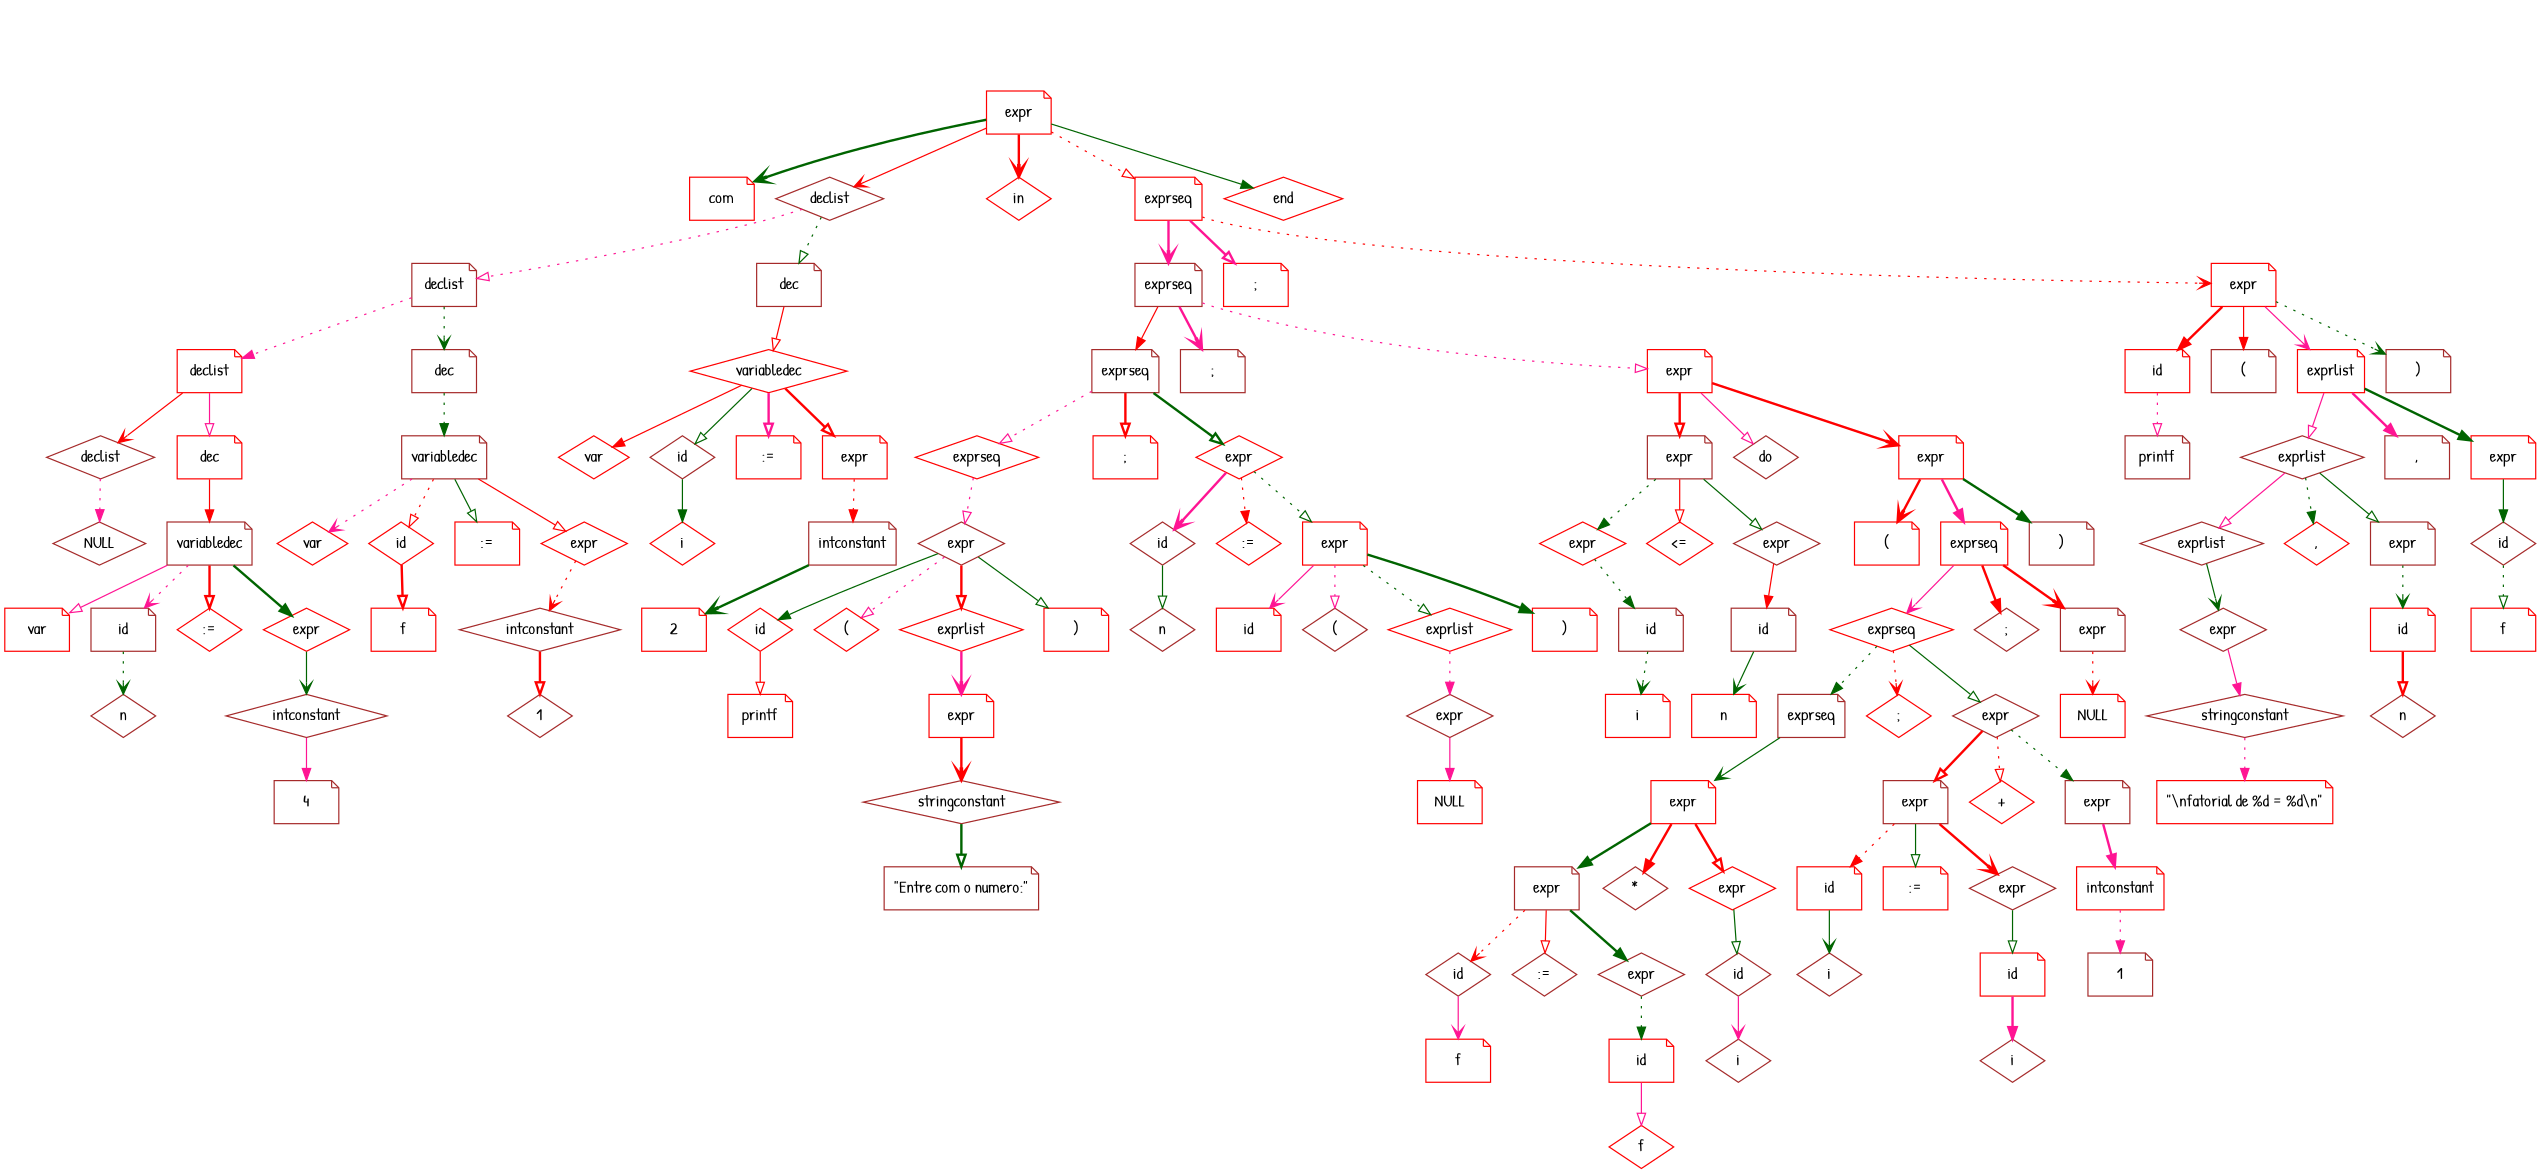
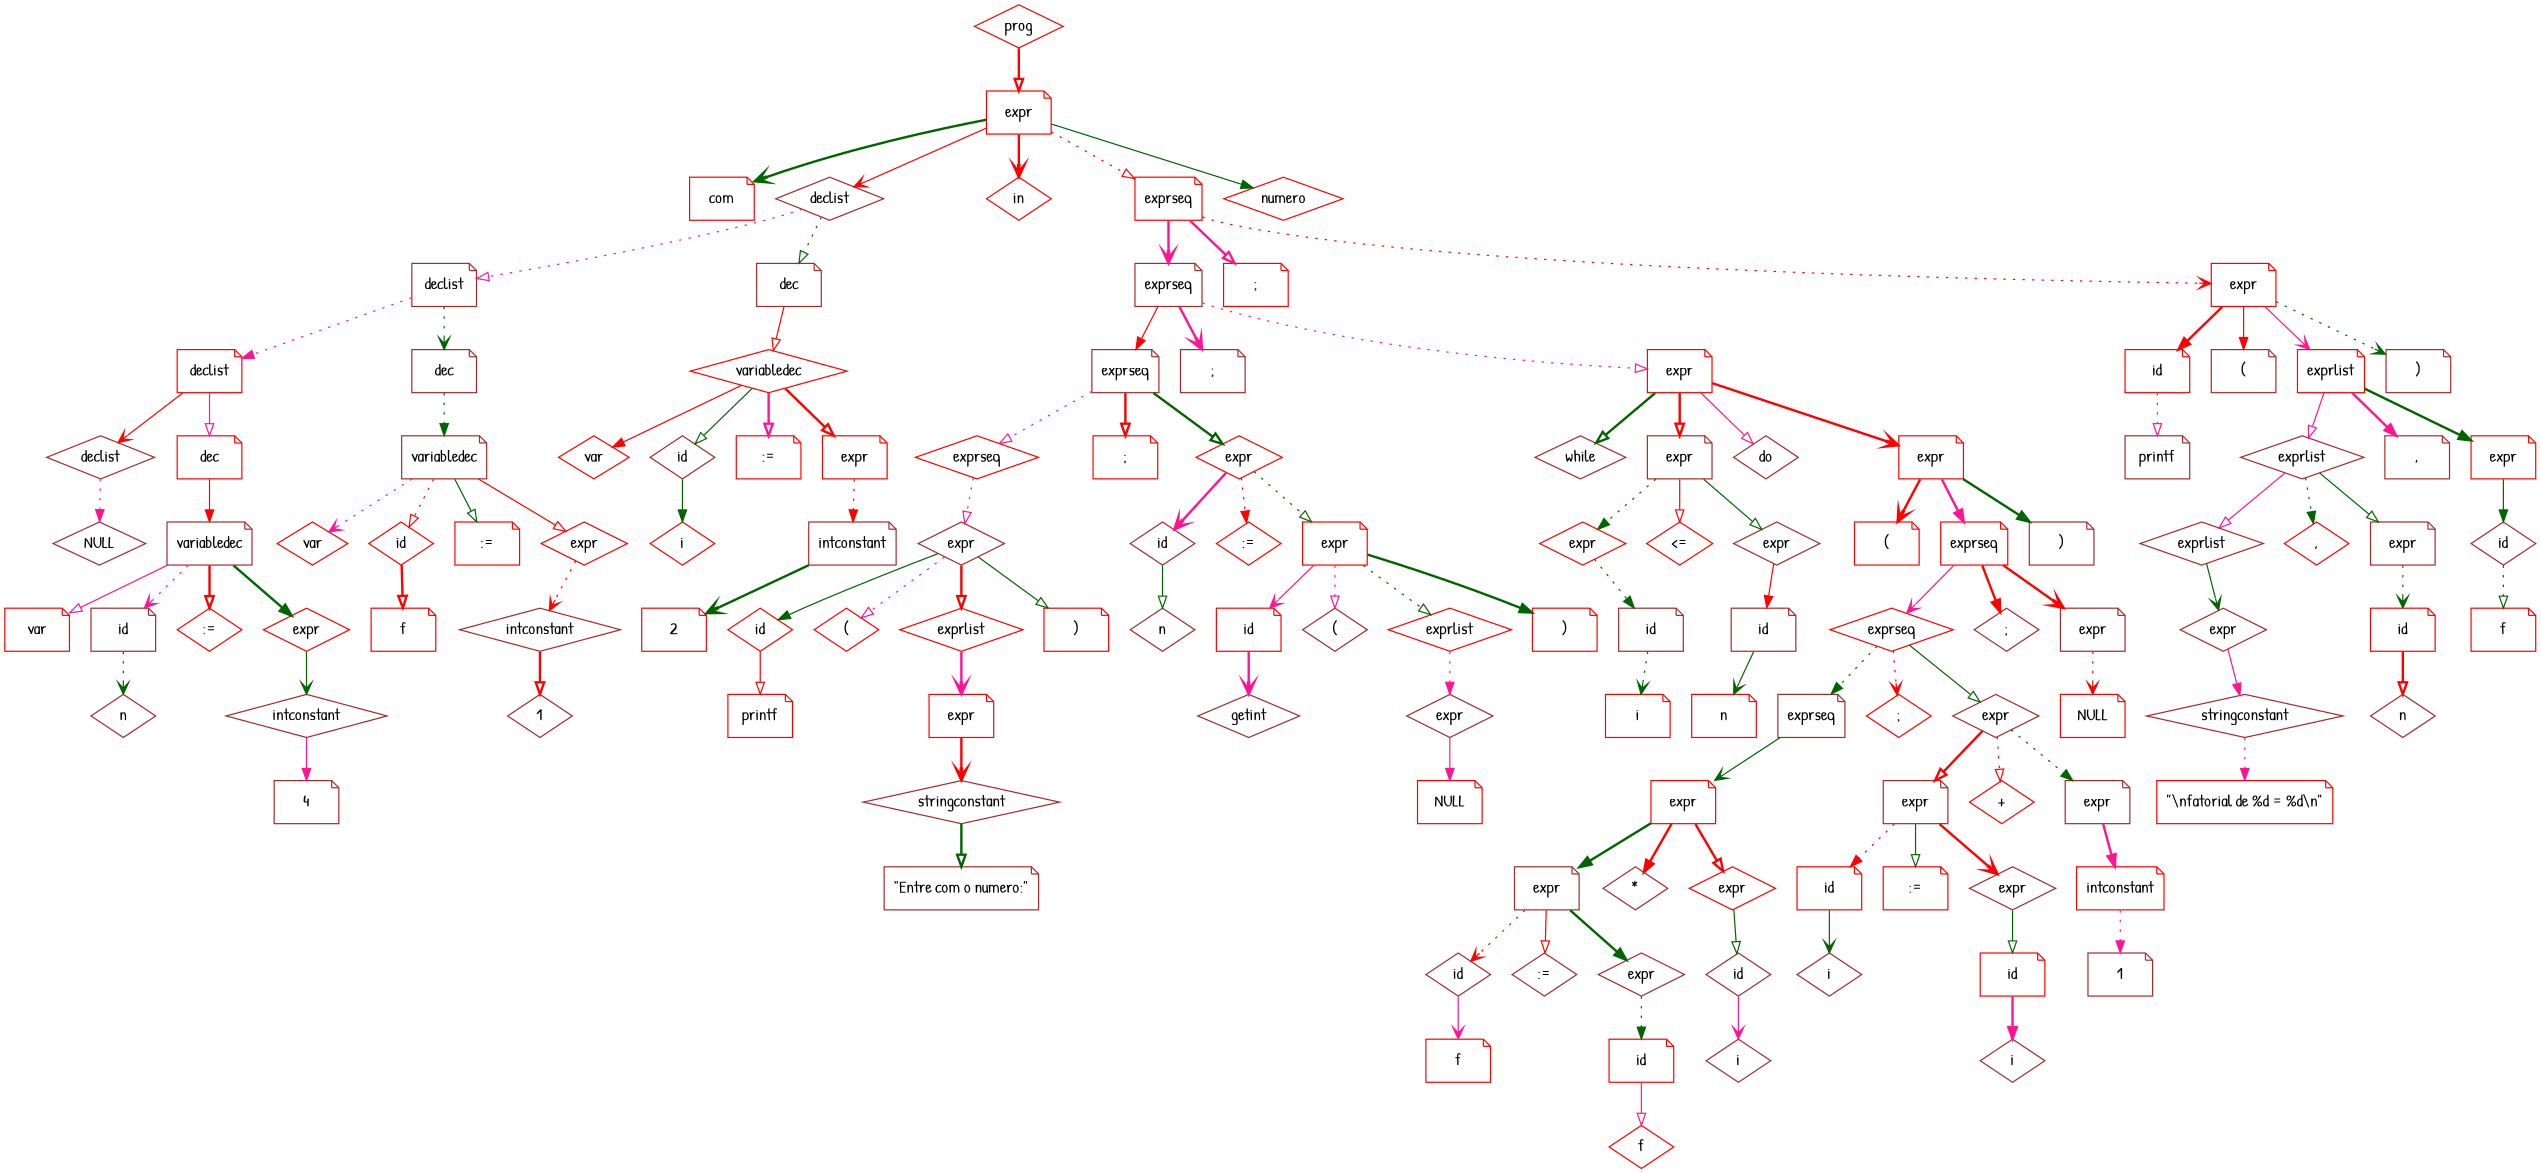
node "prog": added
node "end": label "end" -> "numero"
node "while": added
node "getint": added
